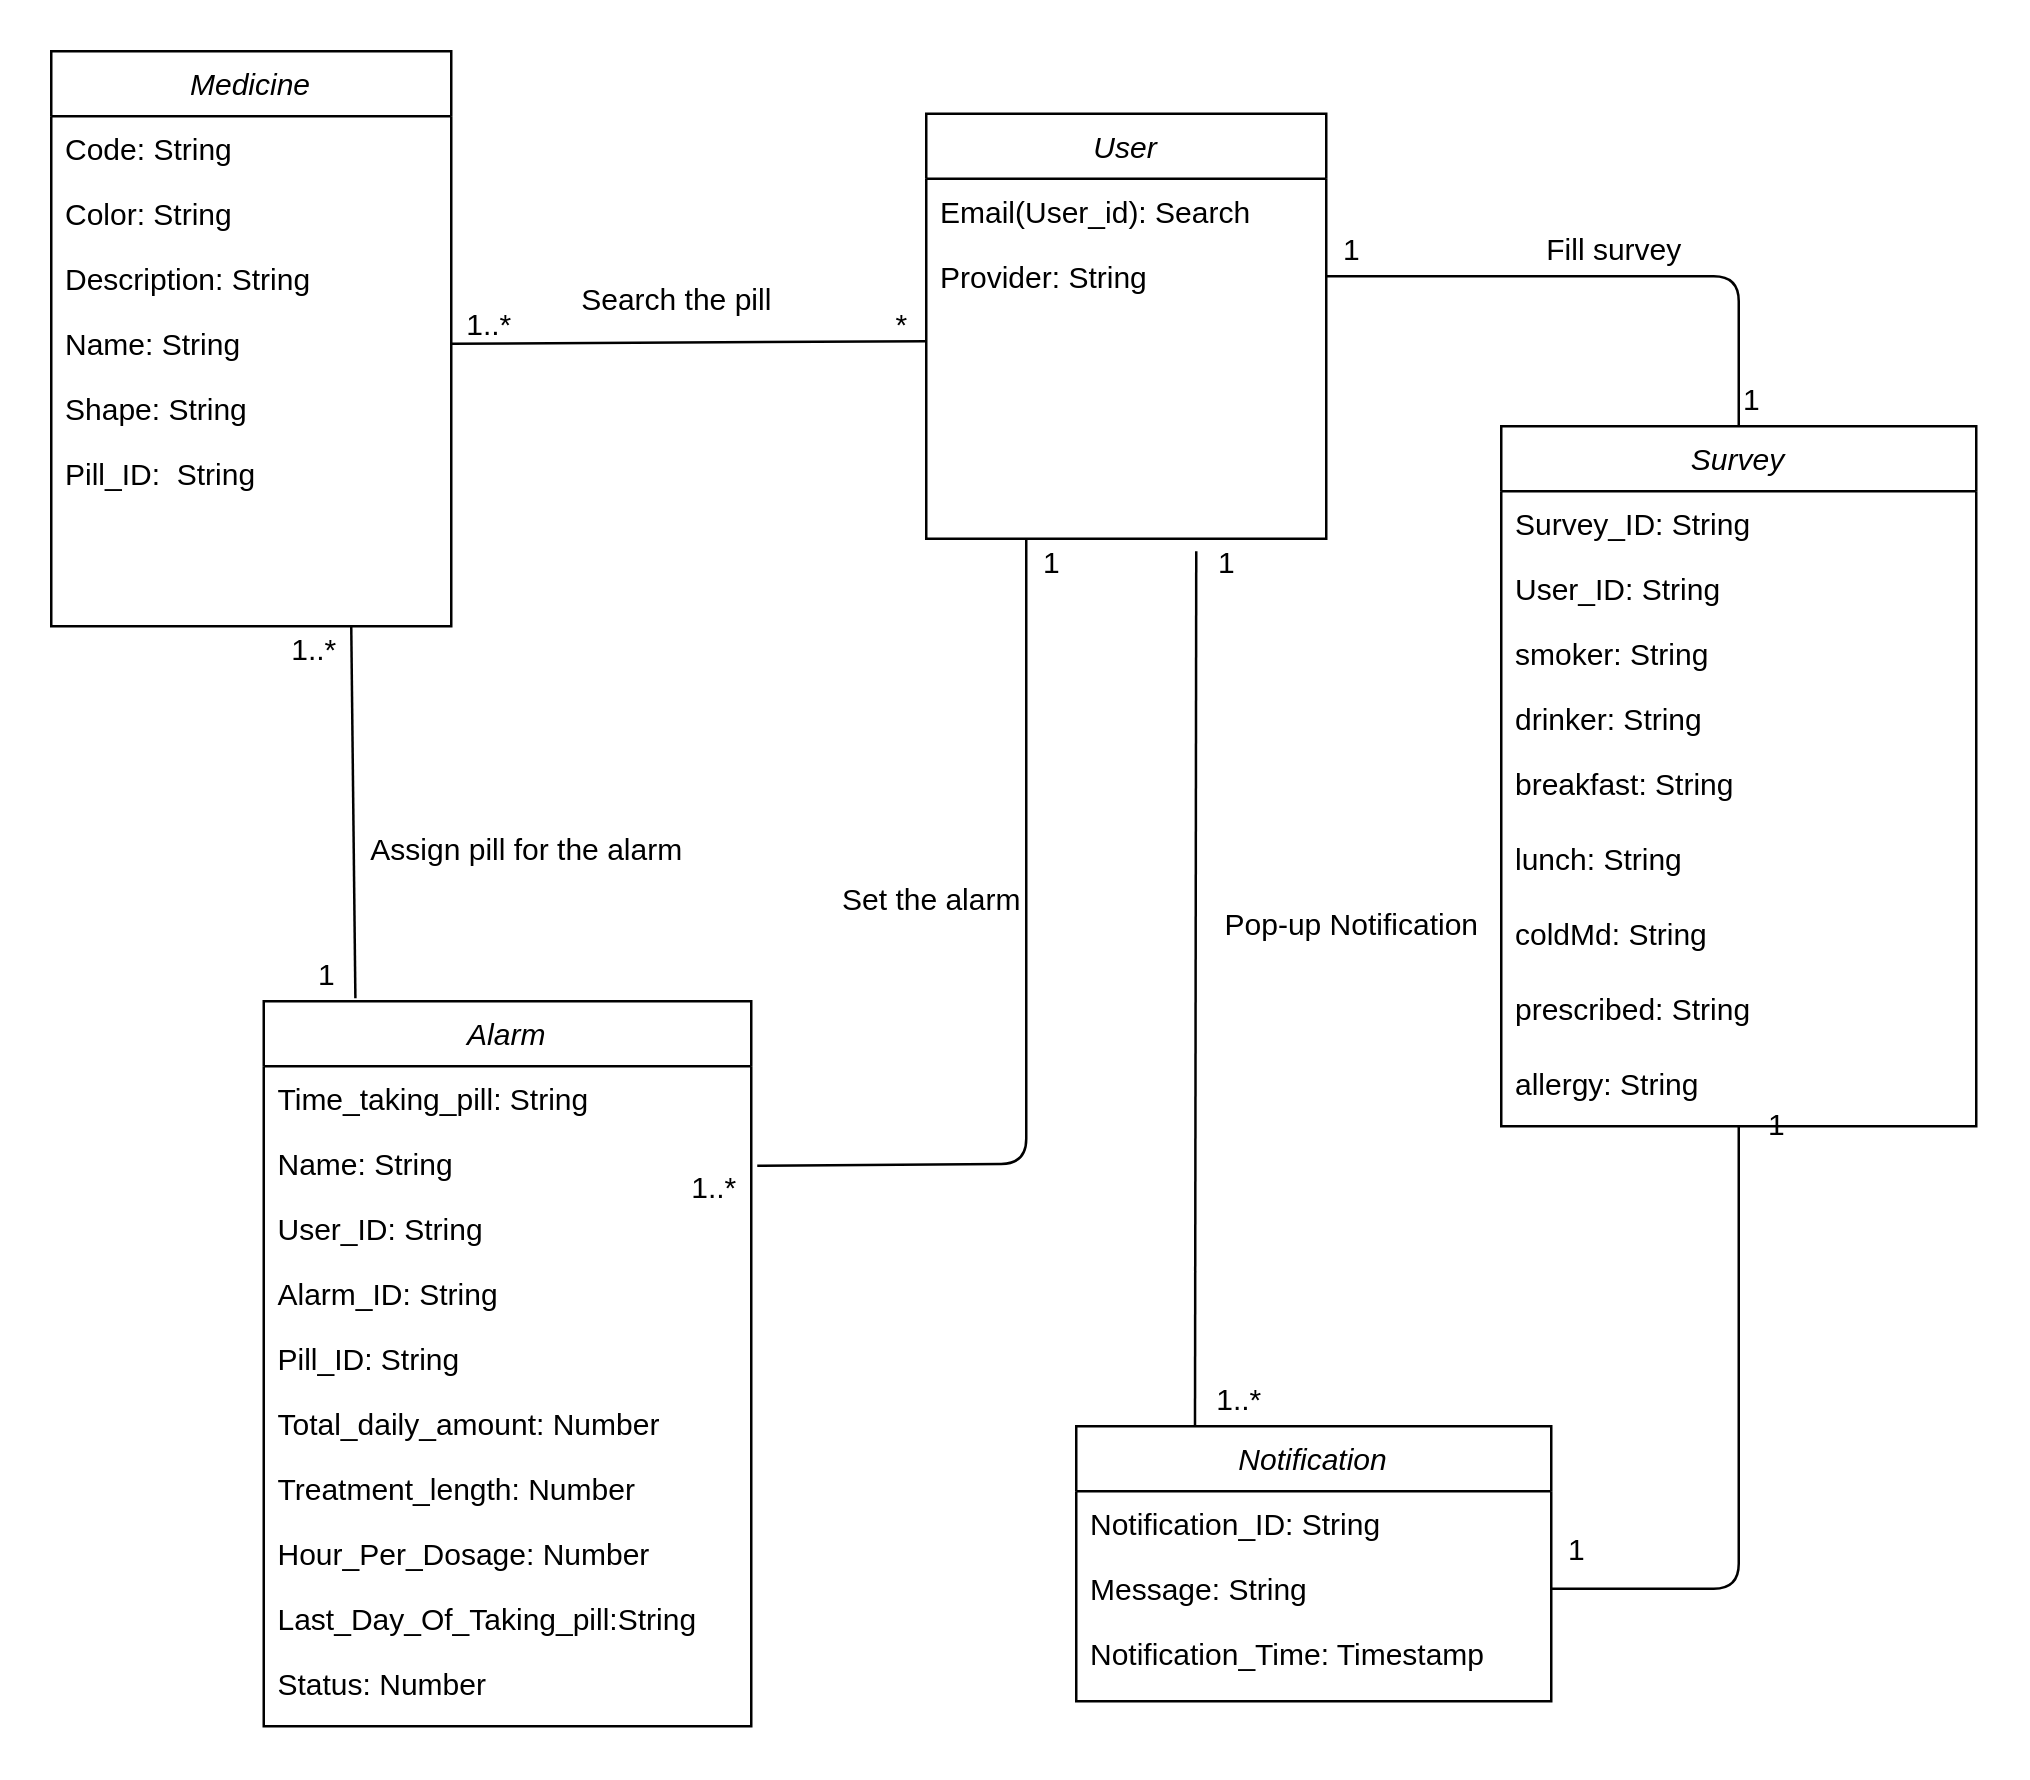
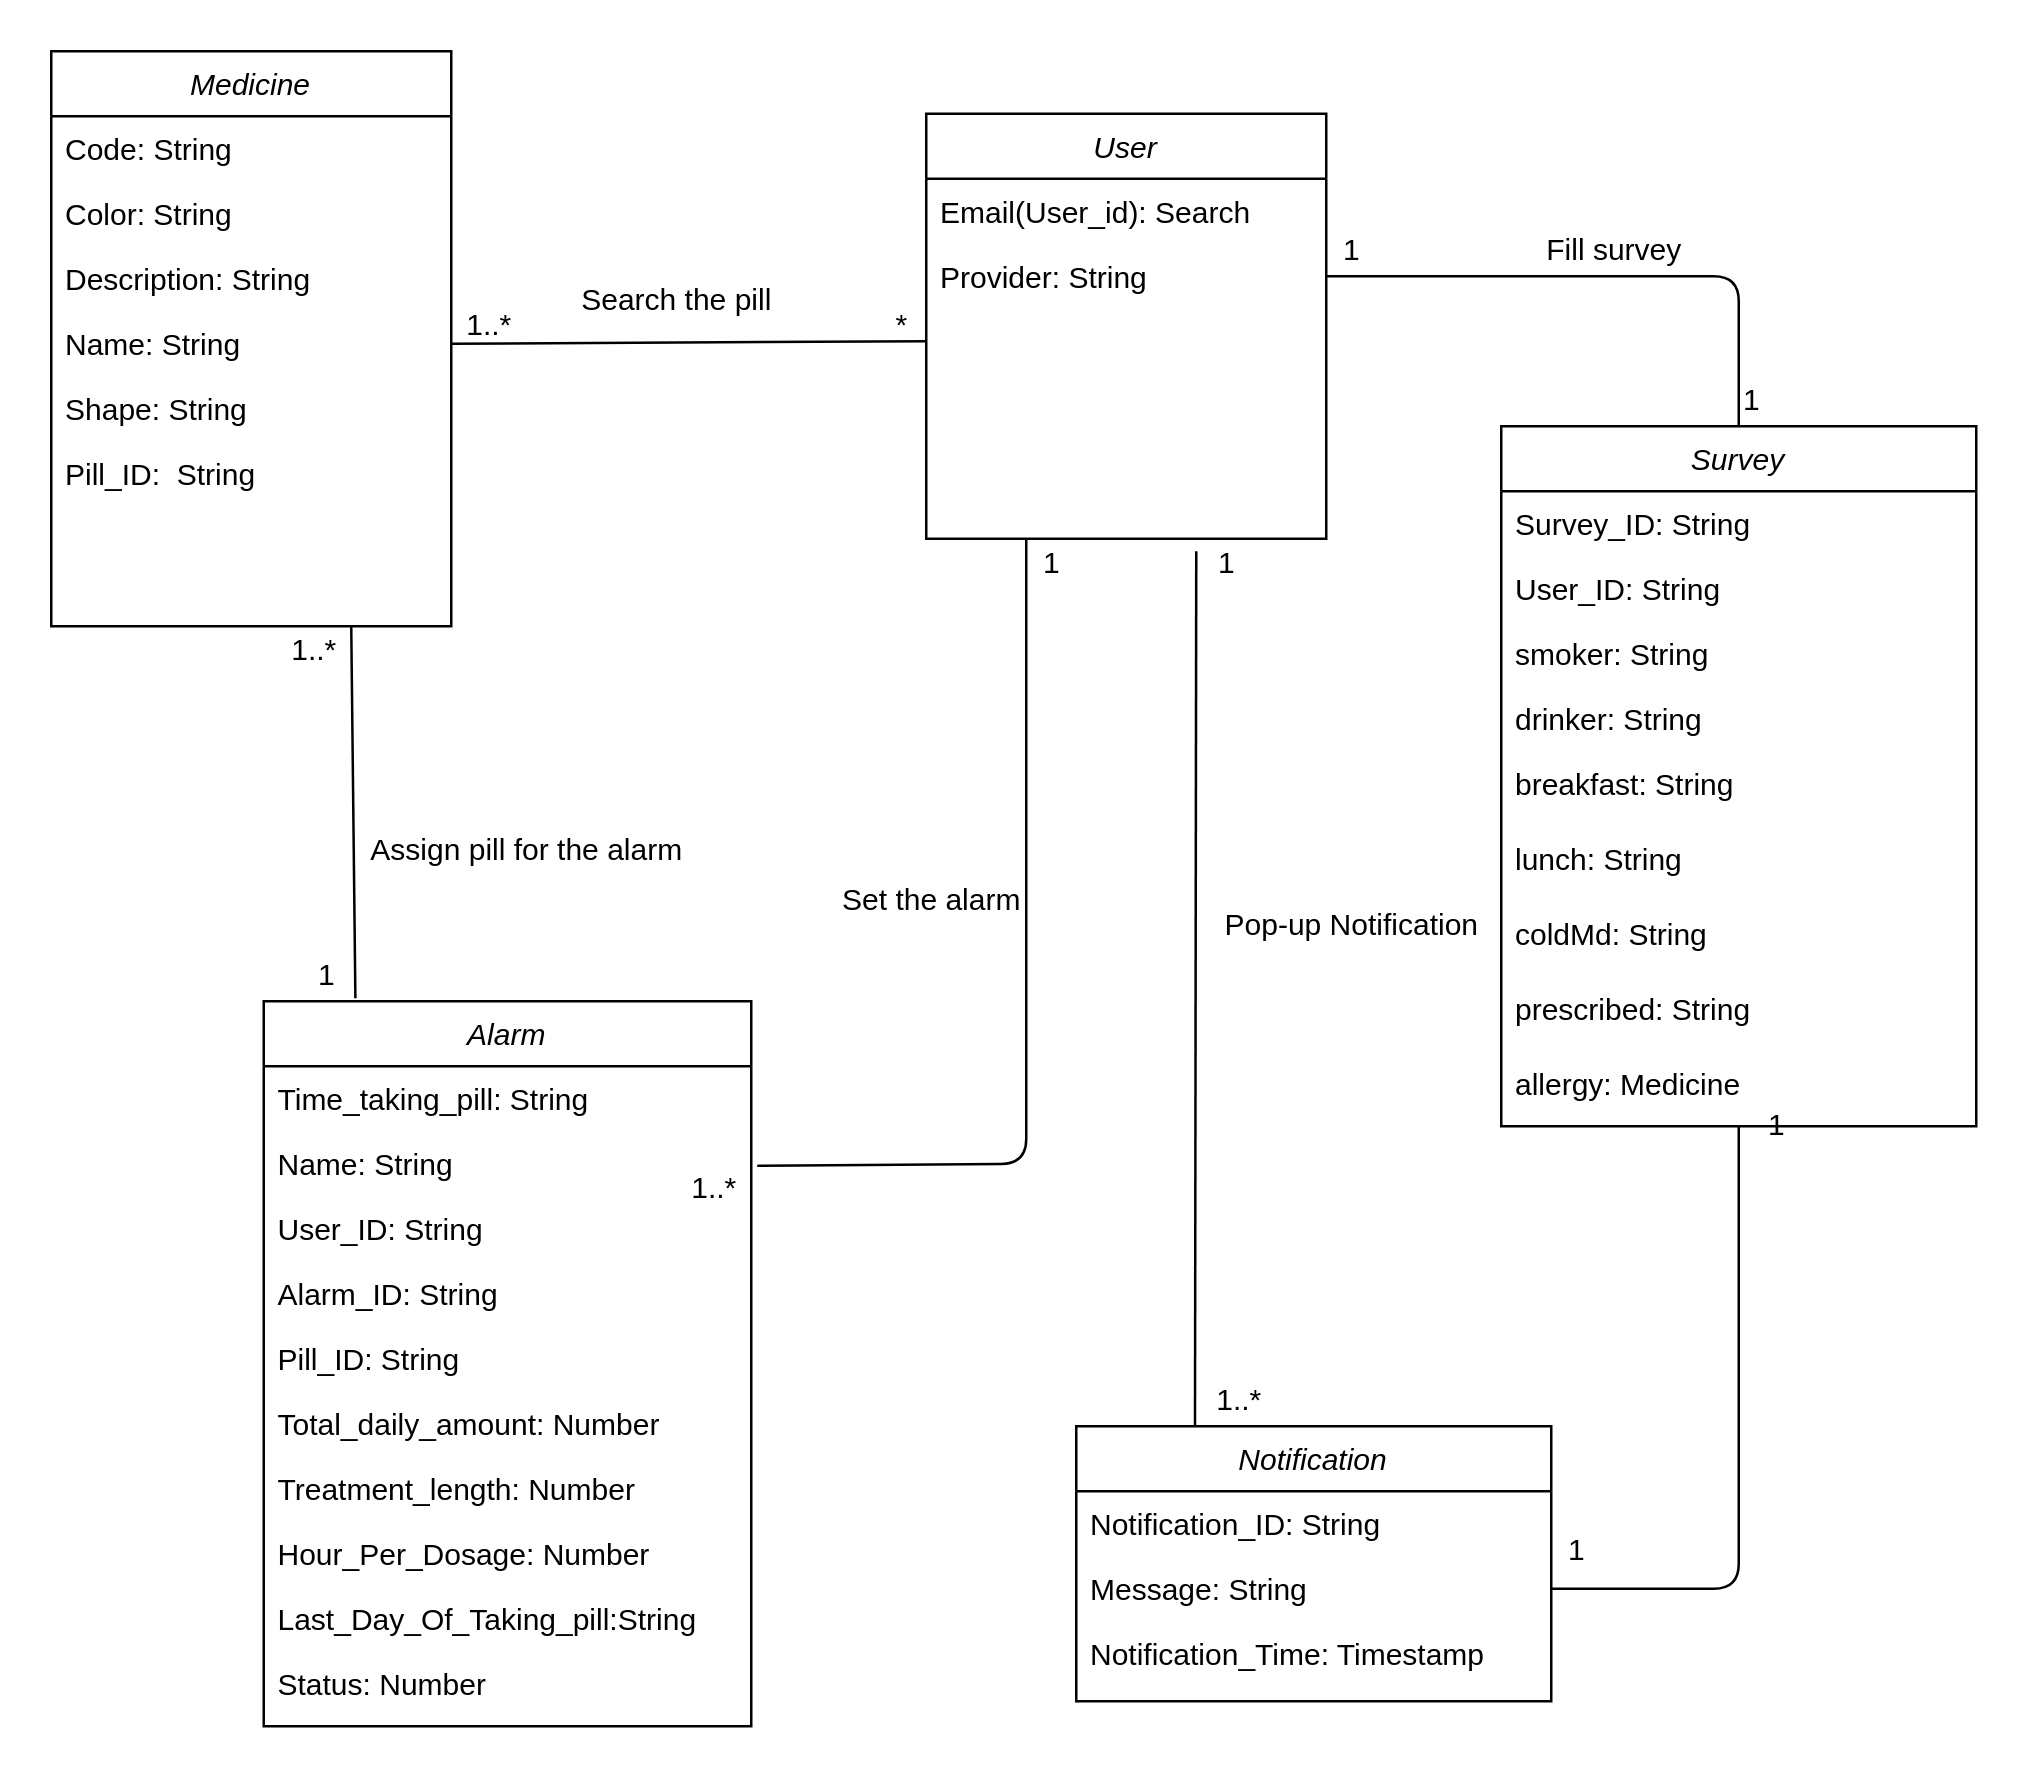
node "allergy: String": label "allergy: String" -> "allergy: Medicine"
